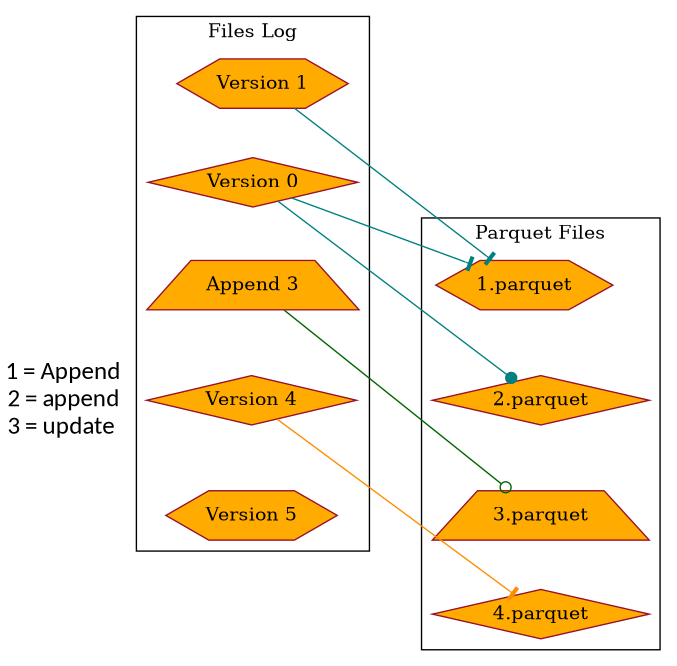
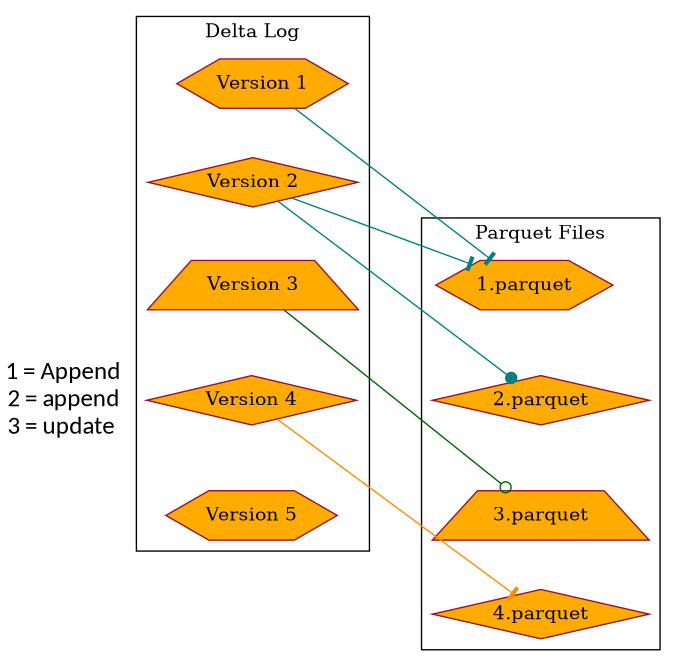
cluster "Files Log": label "Files Log" -> "Delta Log"
node "Version 0": label "Version 0" -> "Version 2"
node "Append 3": label "Append 3" -> "Version 3"
